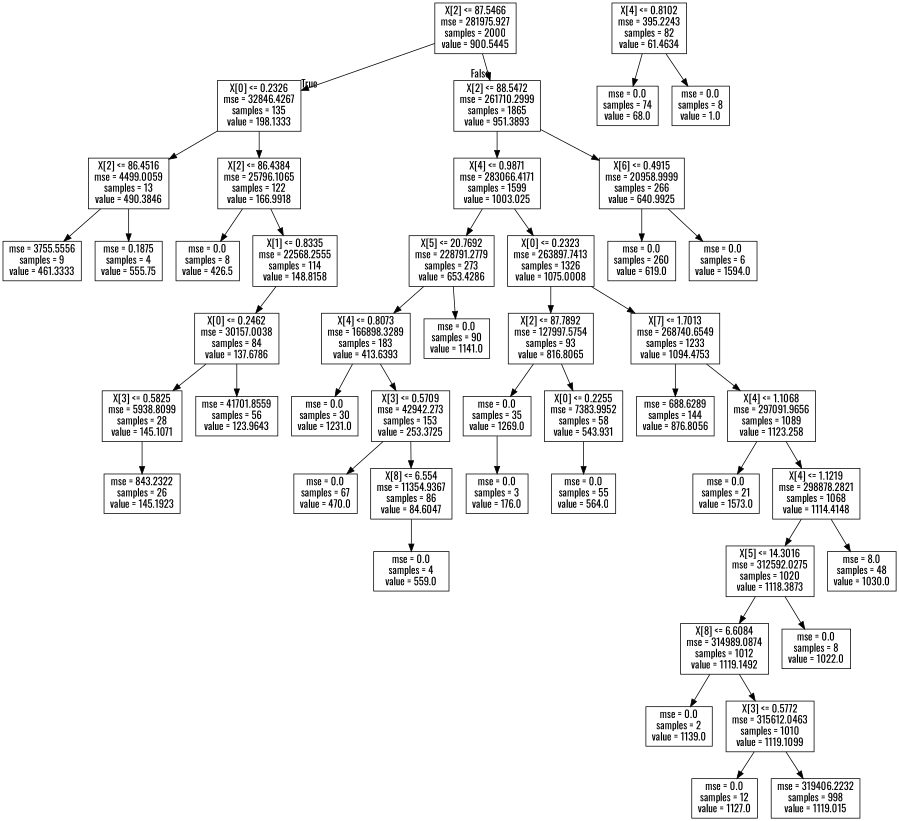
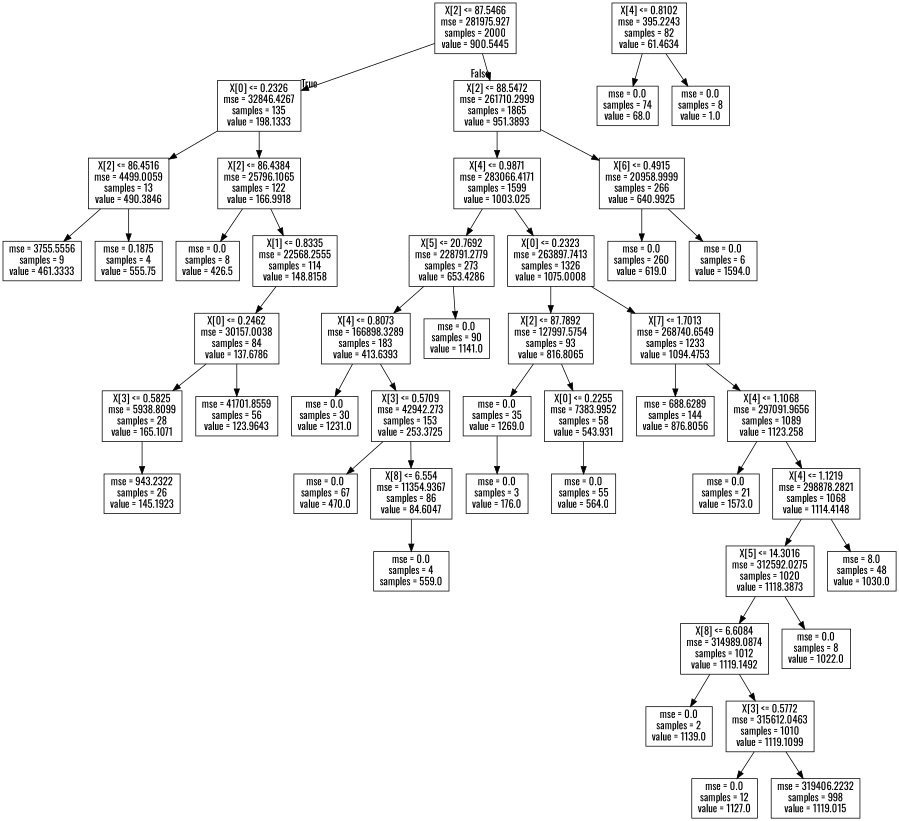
node "X[3] <= 0.5825 mse = 5938.8099 samples = 28 value = 145.1071": label "X[3] <= 0.5825 mse = 5938.8099 samples = 28 value = 145.1071" -> "X[3] <= 0.5825 mse = 5938.8099 samples = 28 value = 165.1071"
node "mse = 843.2322 samples = 26 value = 145.1923": label "mse = 843.2322 samples = 26 value = 145.1923" -> "mse = 943.2322 samples = 26 value = 145.1923"
node "mse = 0.0 samples = 4 value = 559.0": label "mse = 0.0 samples = 4 value = 559.0" -> "mse = 0.0 samples = 4 samples = 559.0"
